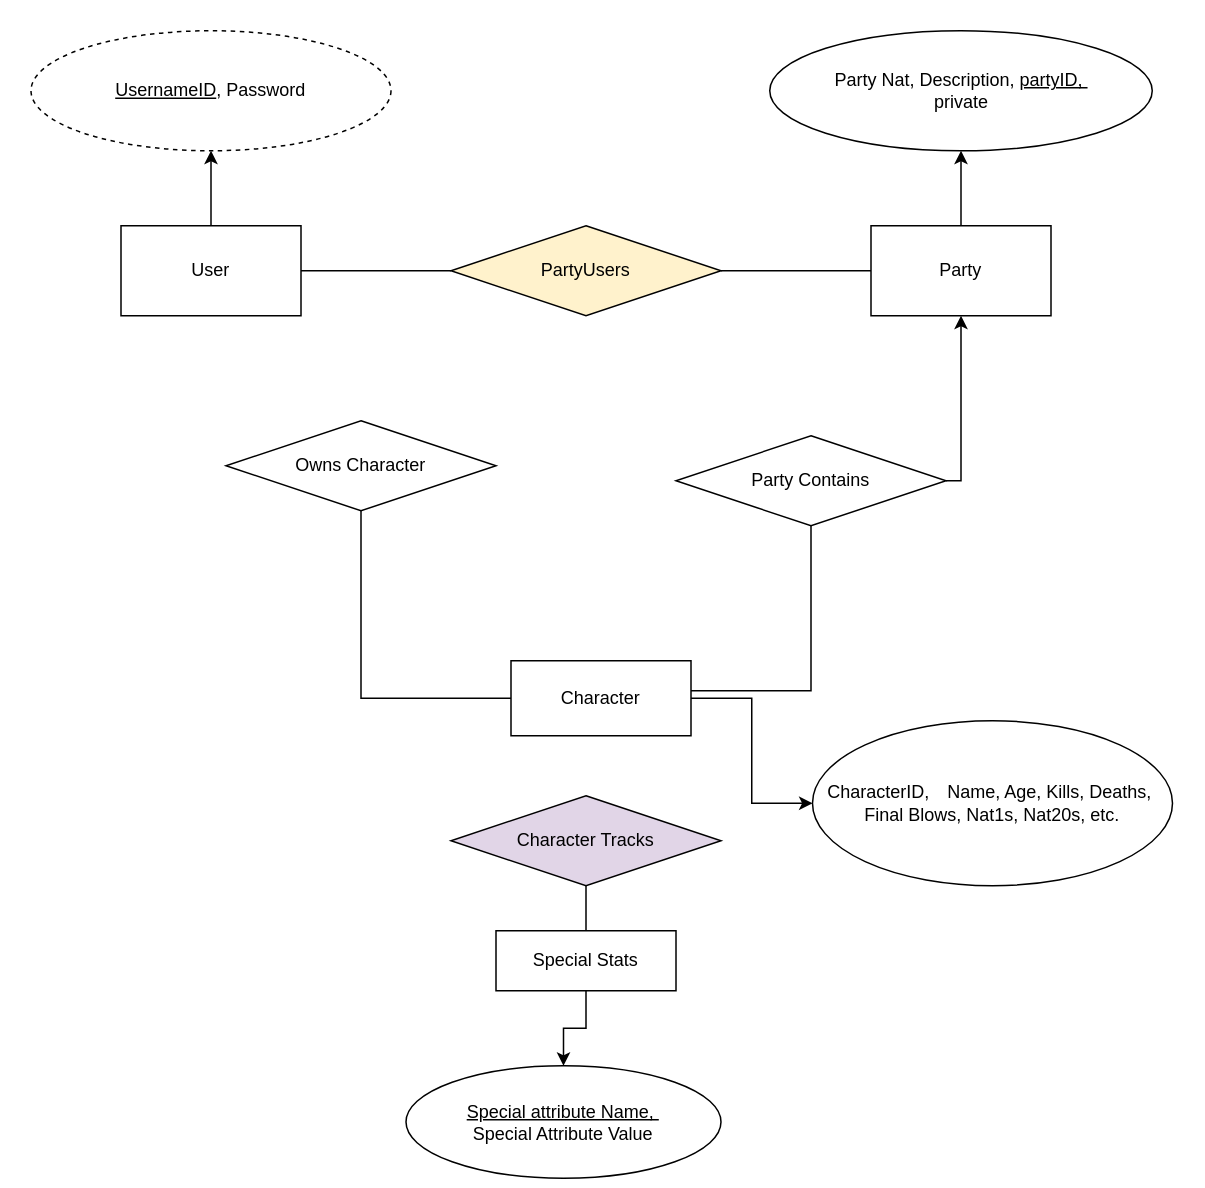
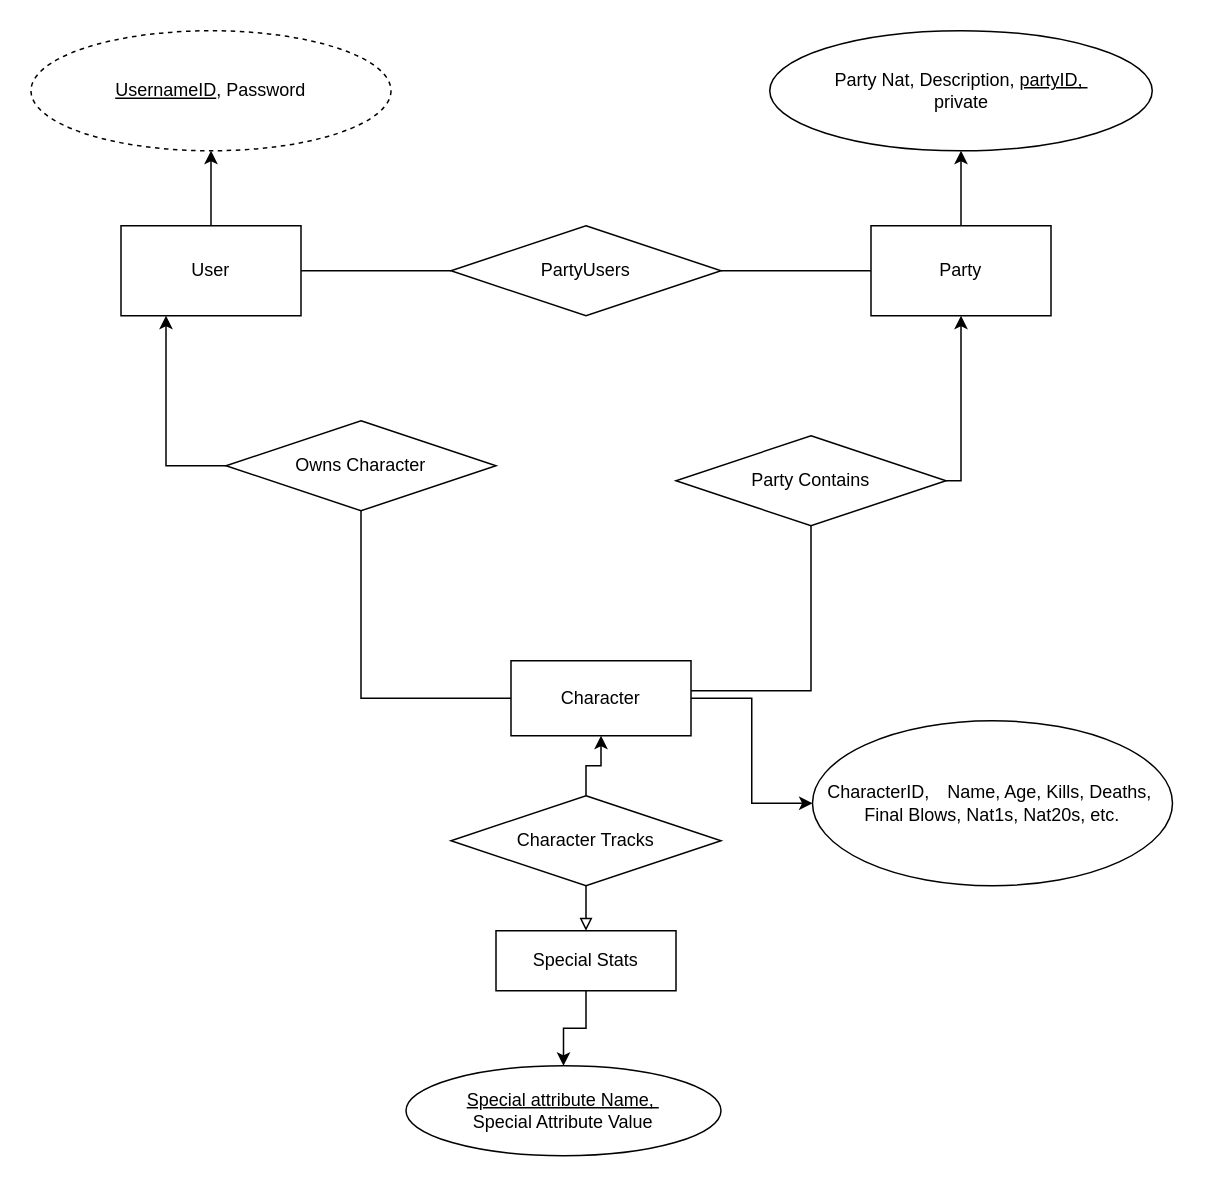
node "PartyUsers": fillcolor #fff2cc -> #ffffff
edge "Owns Character" -> "User": added
edge "Character Tracks" -> "Character": added
node "Character Tracks": fillcolor #e1d5e7 -> #ffffff
edge "Character Tracks" -- "Special Stats": arrowhead none -> block
node "Special attribute Name, Special Attribute Value": size 315x113 -> 315x90
